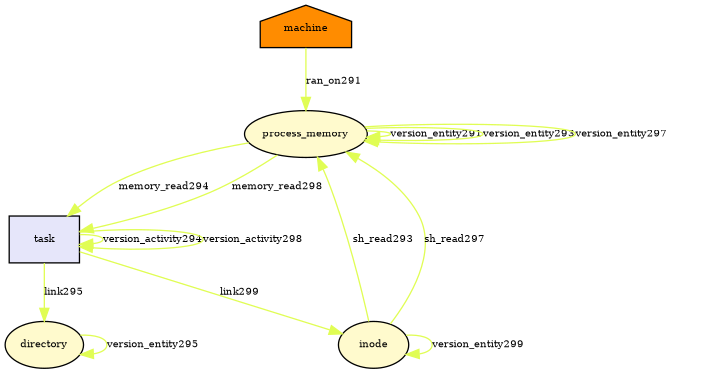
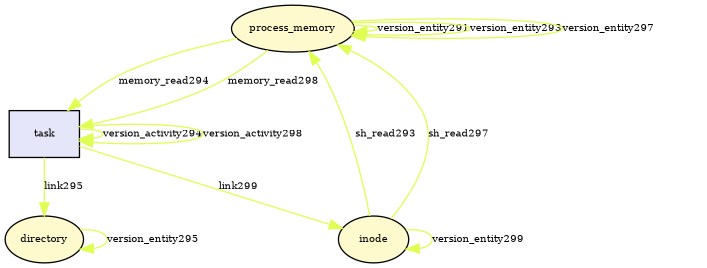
node "machine": removed
